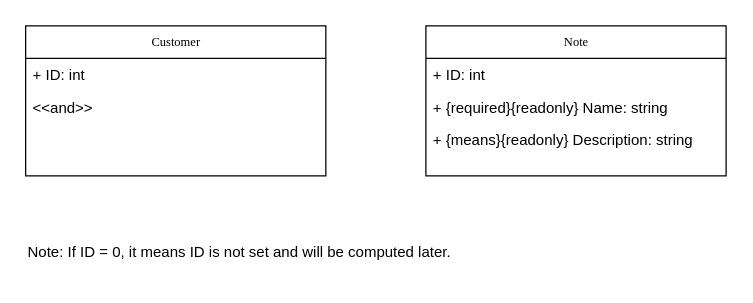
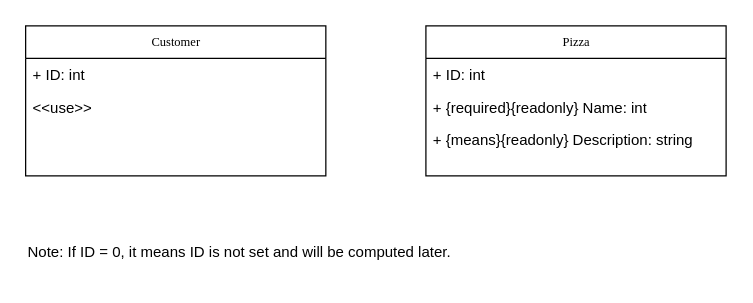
node "Note": label "Note" -> "Pizza"
node "<<and>>": label "<<and>>" -> "<<use>>"
node "+ {required}{readonly} Name: string": label "+ {required}{readonly} Name: string" -> "+ {required}{readonly} Name: int"
